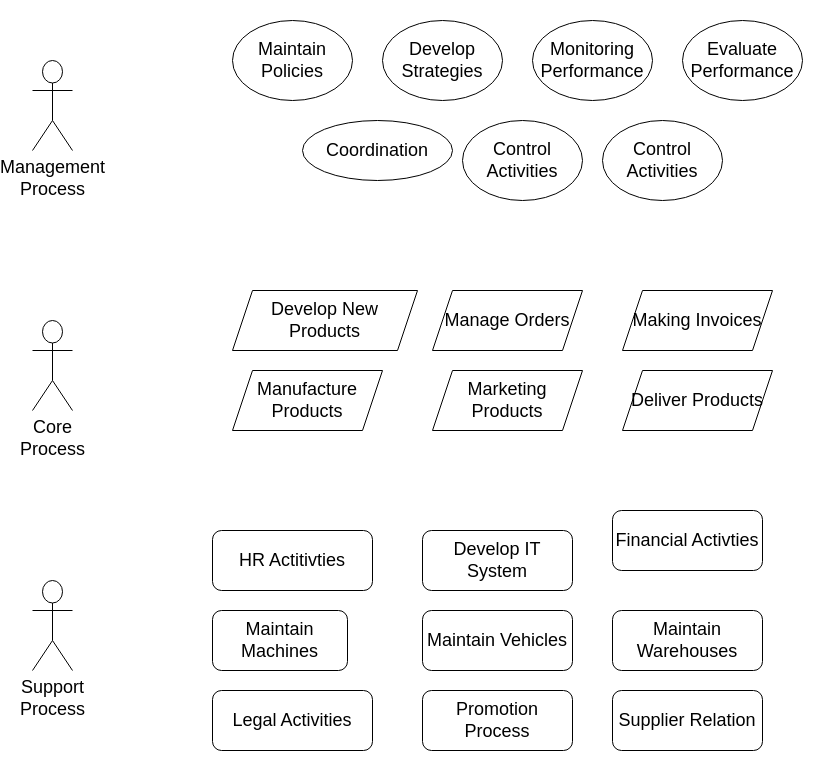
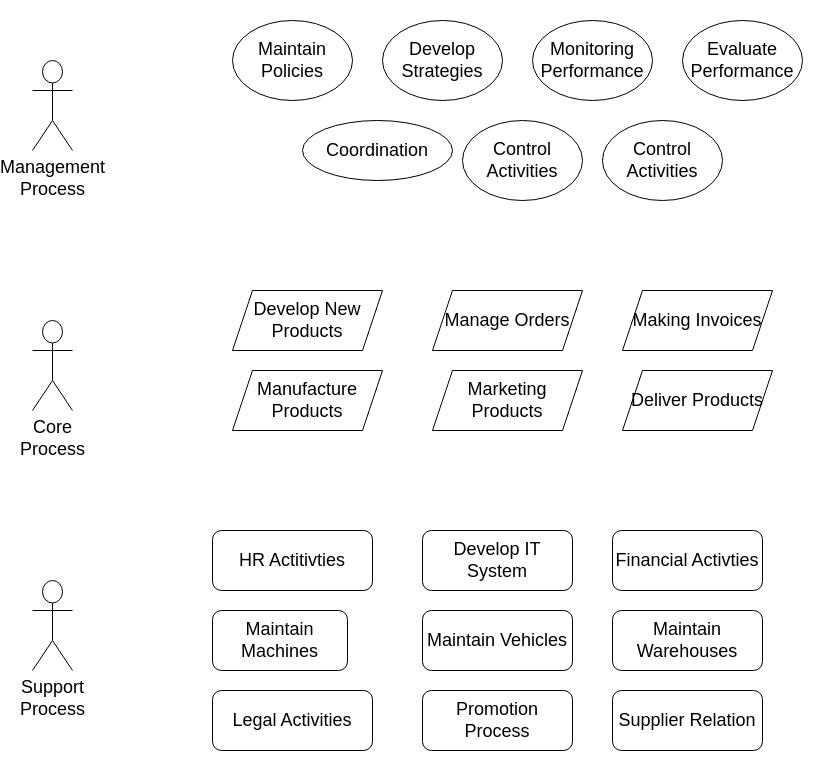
node "Develop New Products": size 185x60 -> 150x60
node "Financial Activties": moved (688, 541) -> (688, 561)
